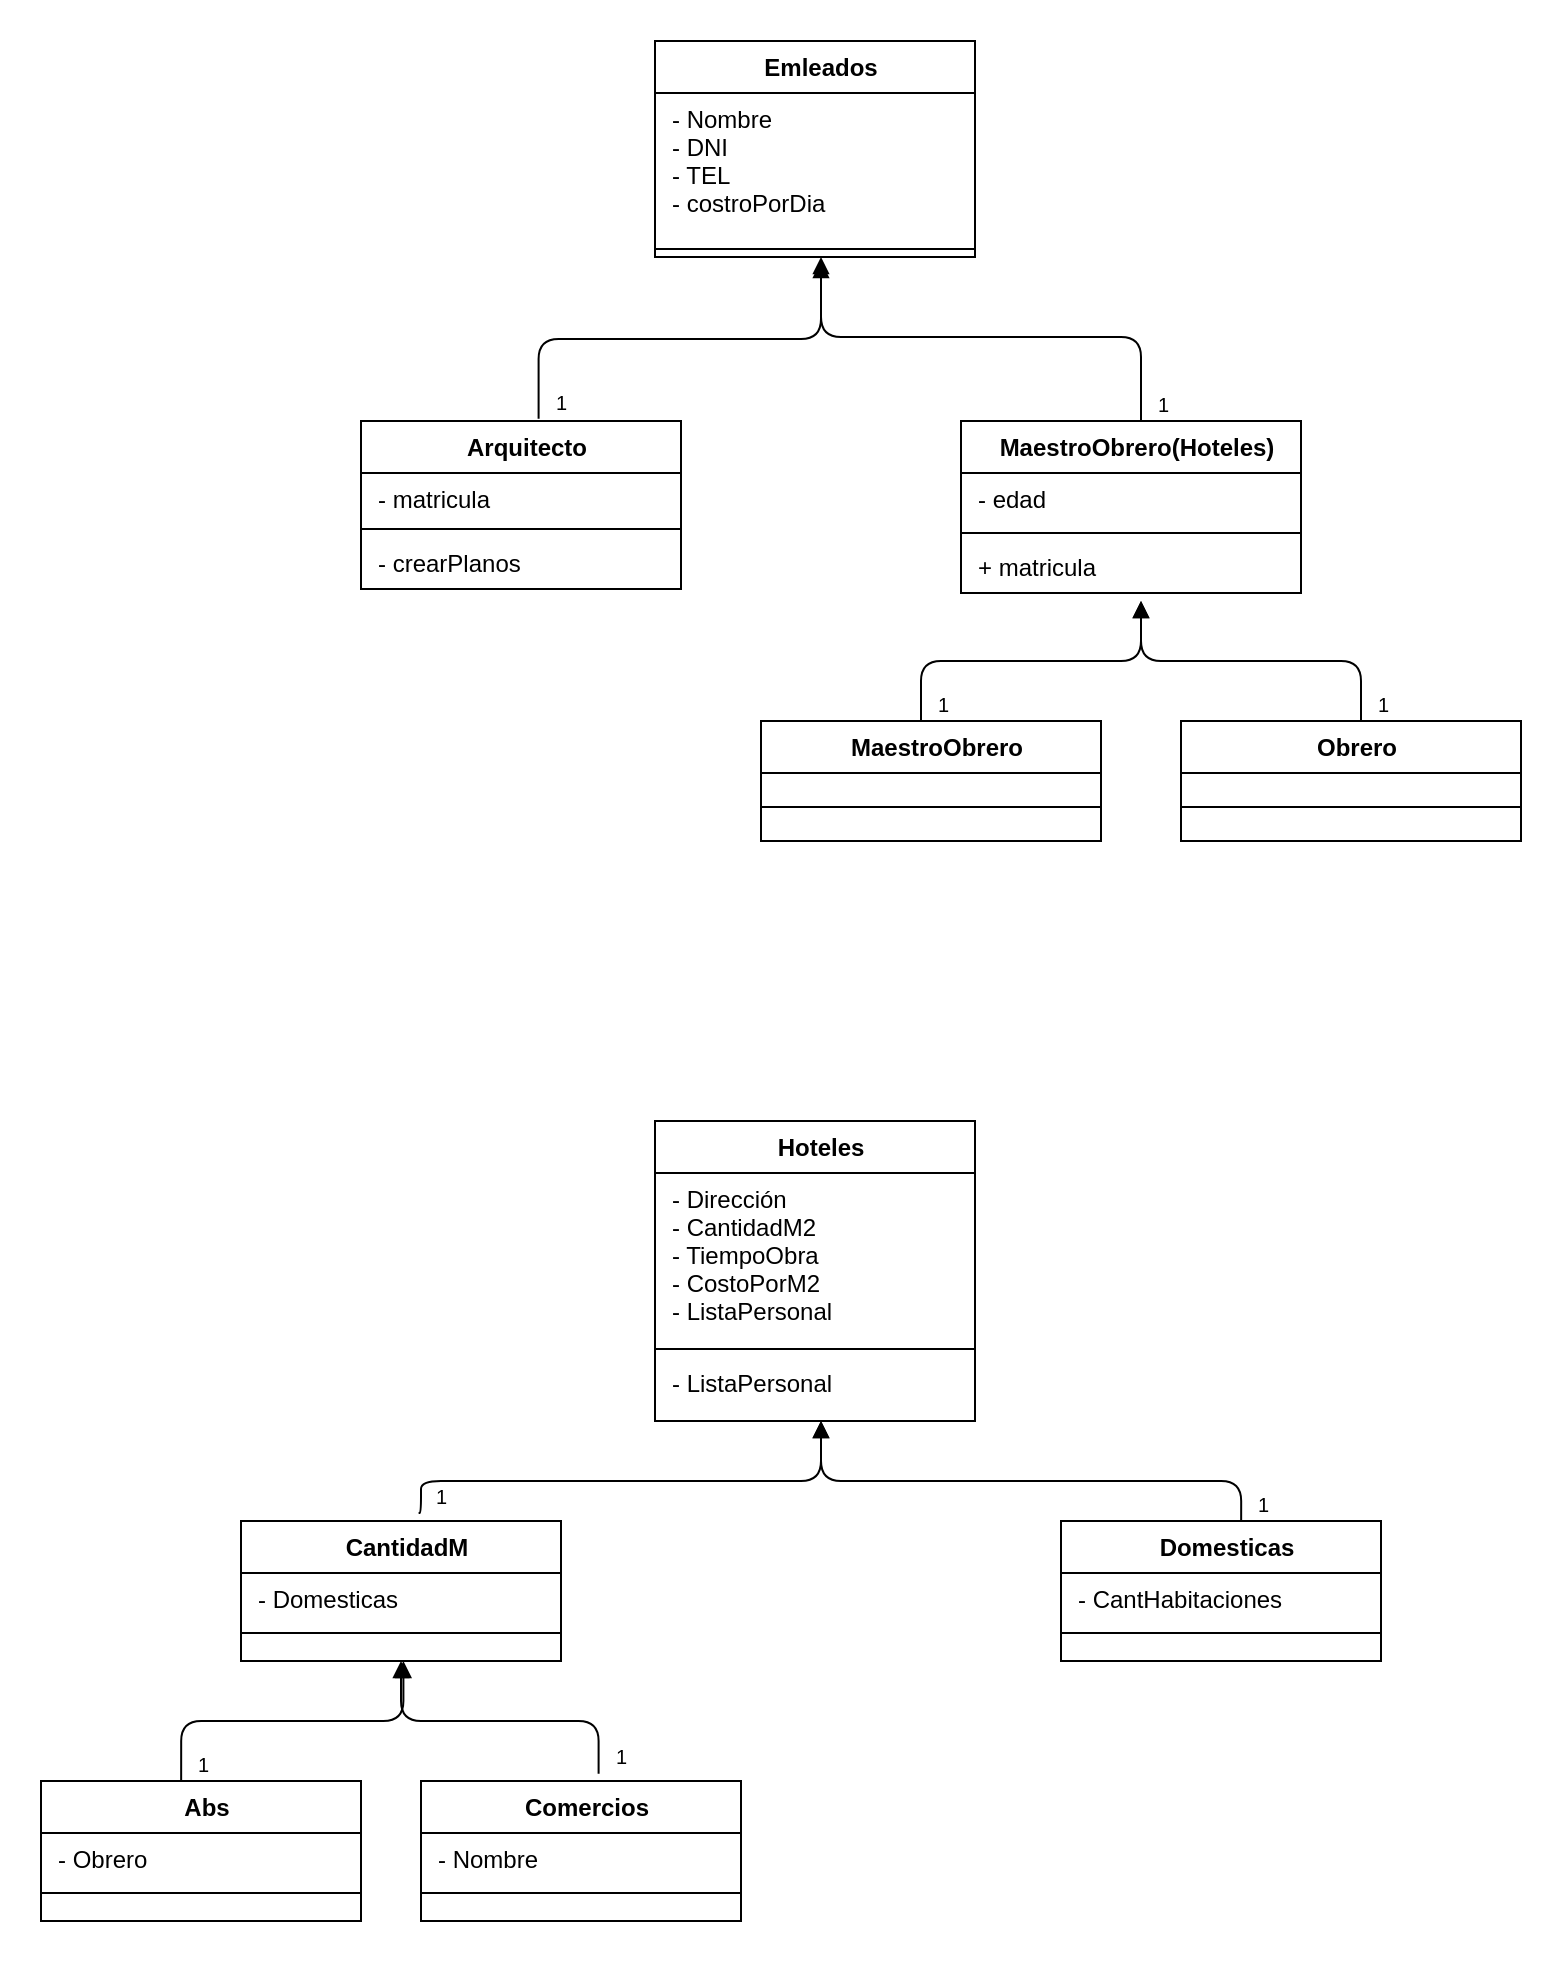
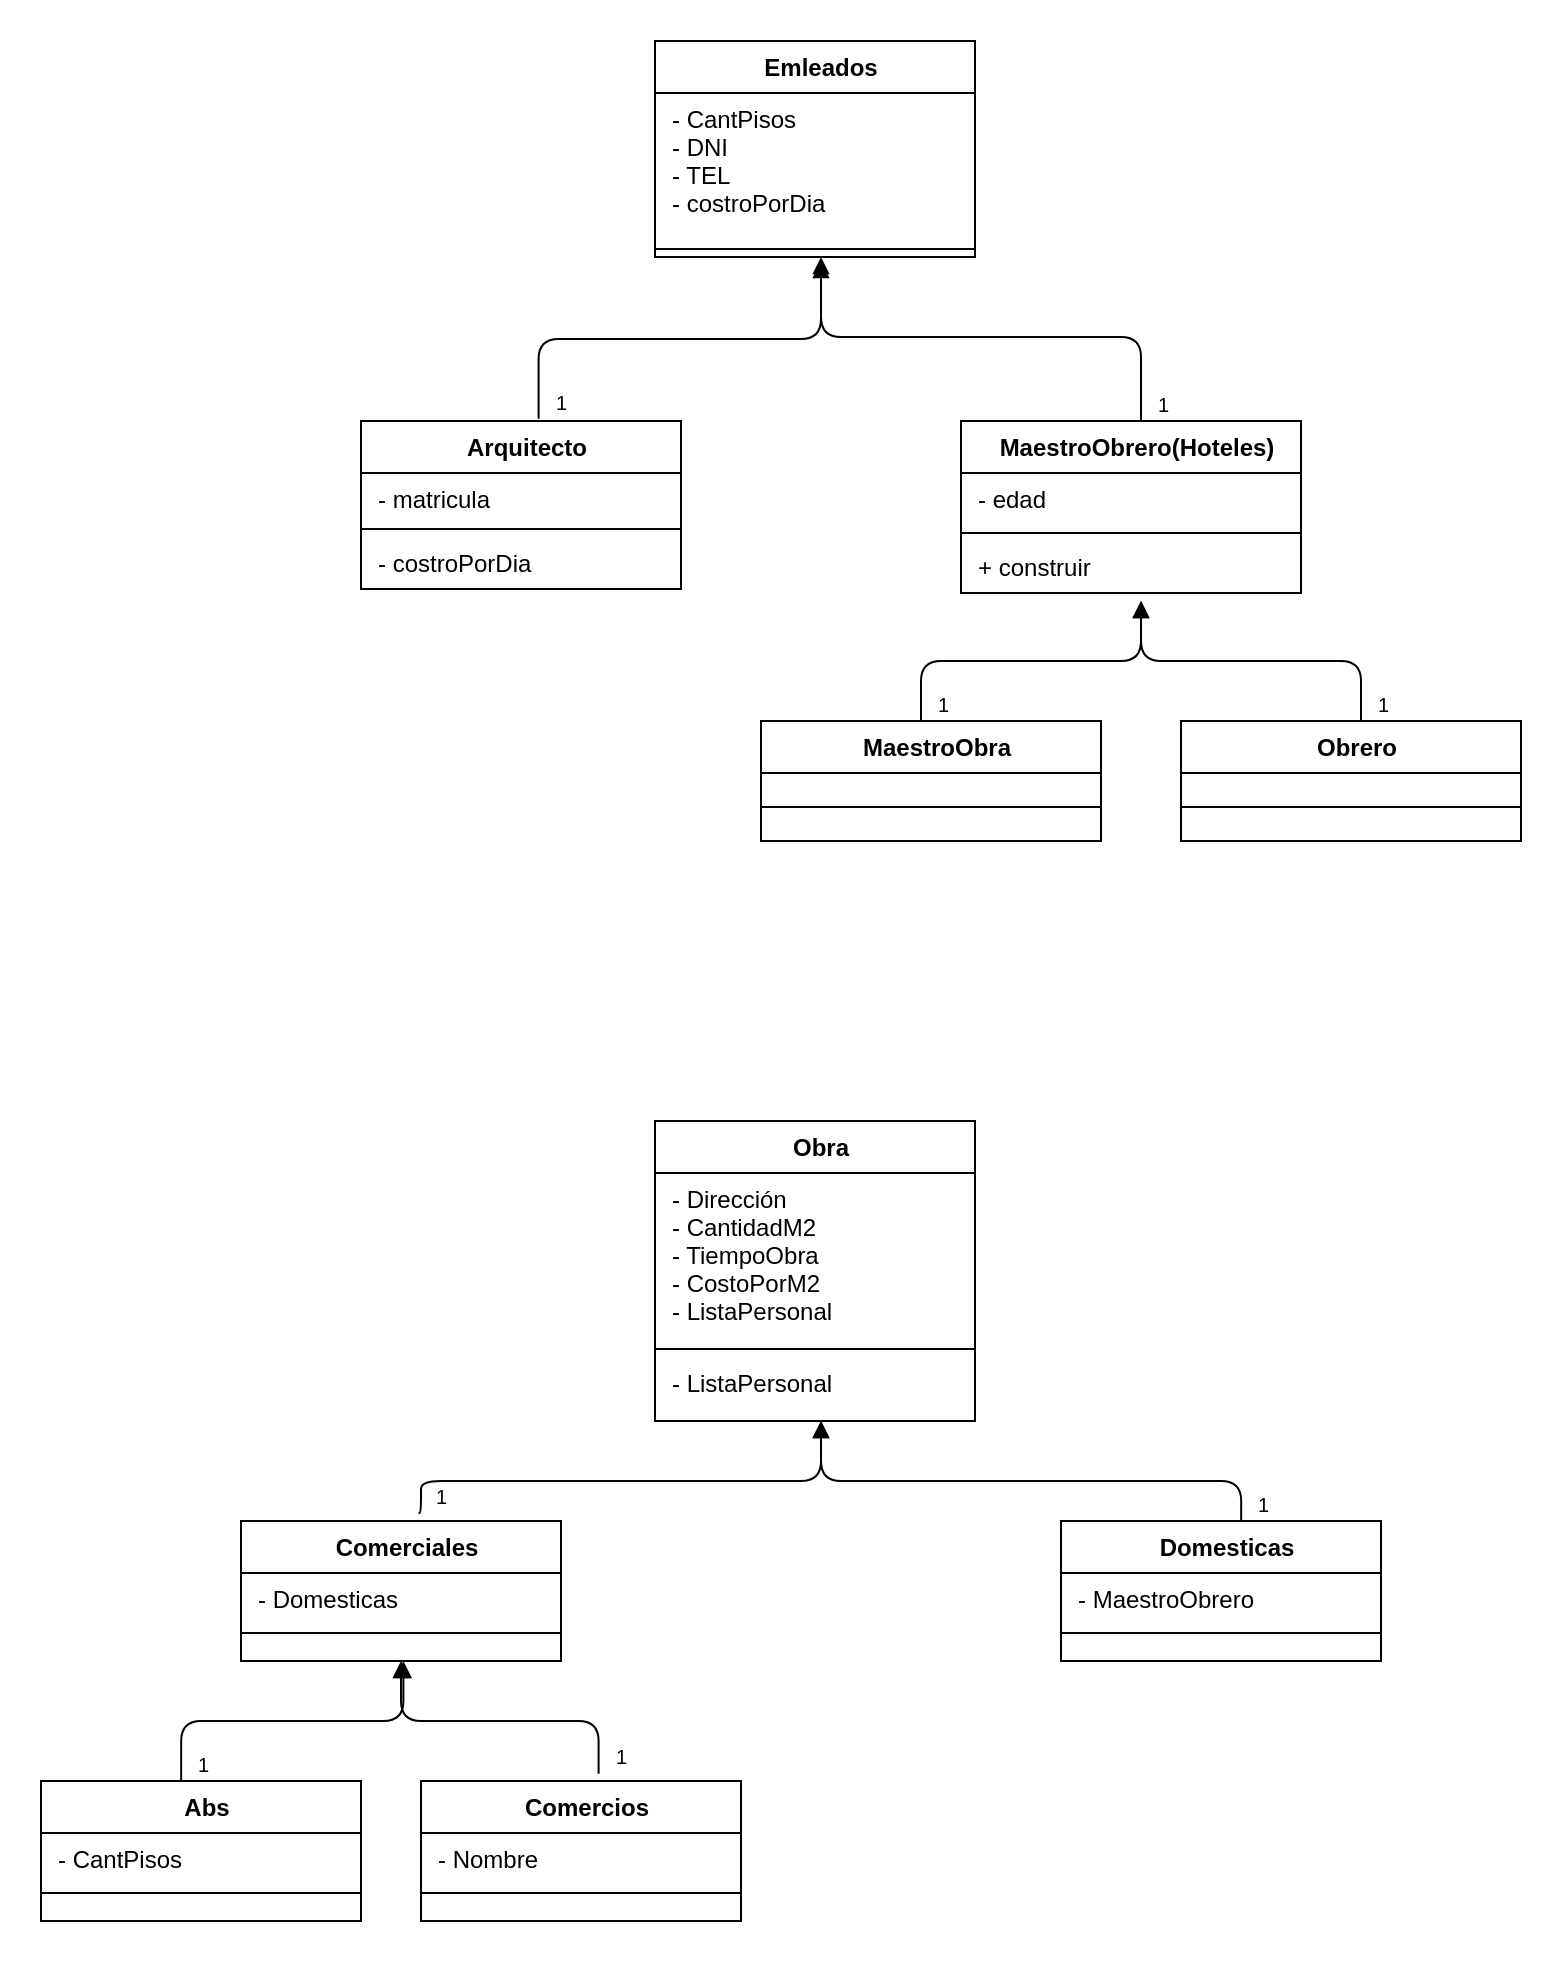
node "- Nombre - DNI - TEL - costroPorDia": label "- Nombre - DNI - TEL - costroPorDia" -> "- CantPisos - DNI - TEL - costroPorDia"
node "- crearPlanos": label "- crearPlanos" -> "- costroPorDia"
node "+ matricula": label "+ matricula" -> "+ construir"
node "MaestroObrero": label "MaestroObrero" -> "MaestroObra"
node "Hoteles": label "Hoteles" -> "Obra"
node "CantidadM": label "CantidadM" -> "Comerciales"
node "- CantHabitaciones": label "- CantHabitaciones" -> "- MaestroObrero"
node "- Obrero": label "- Obrero" -> "- CantPisos"
